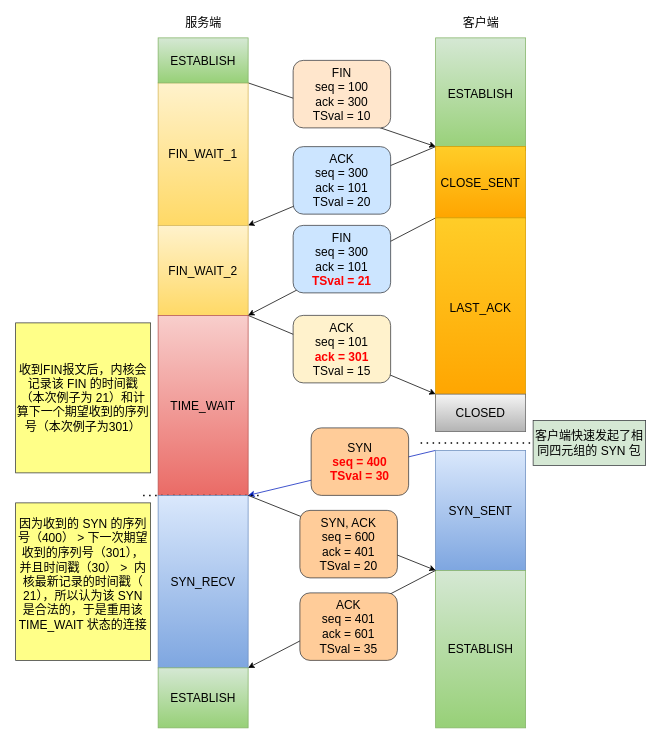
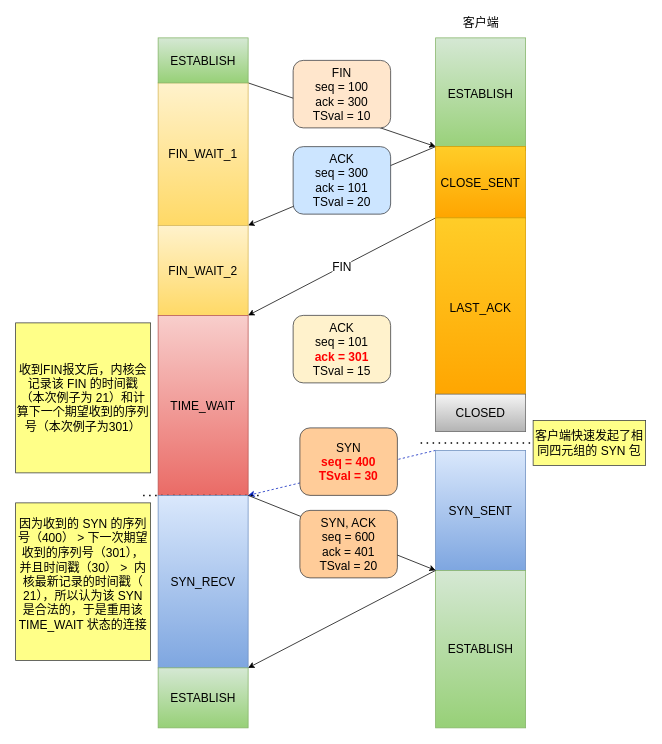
node "服务端": removed
node "FINseq = 300ack = 101TSval = 21": removed
edge "TIME_WAIT" -> "CLOSED": removed
node "客户端快速发起了相同四元组的 SYN 包": fillcolor #d5e8d4 -> #ffff88
node "SYNseq = 400TSval = 30": moved (360, 462) -> (348, 462)
edge "SYN_SENT" -> "TIME_WAIT": style solid -> dashed
node "ACKseq = 401ack = 601TSval = 35": removed
